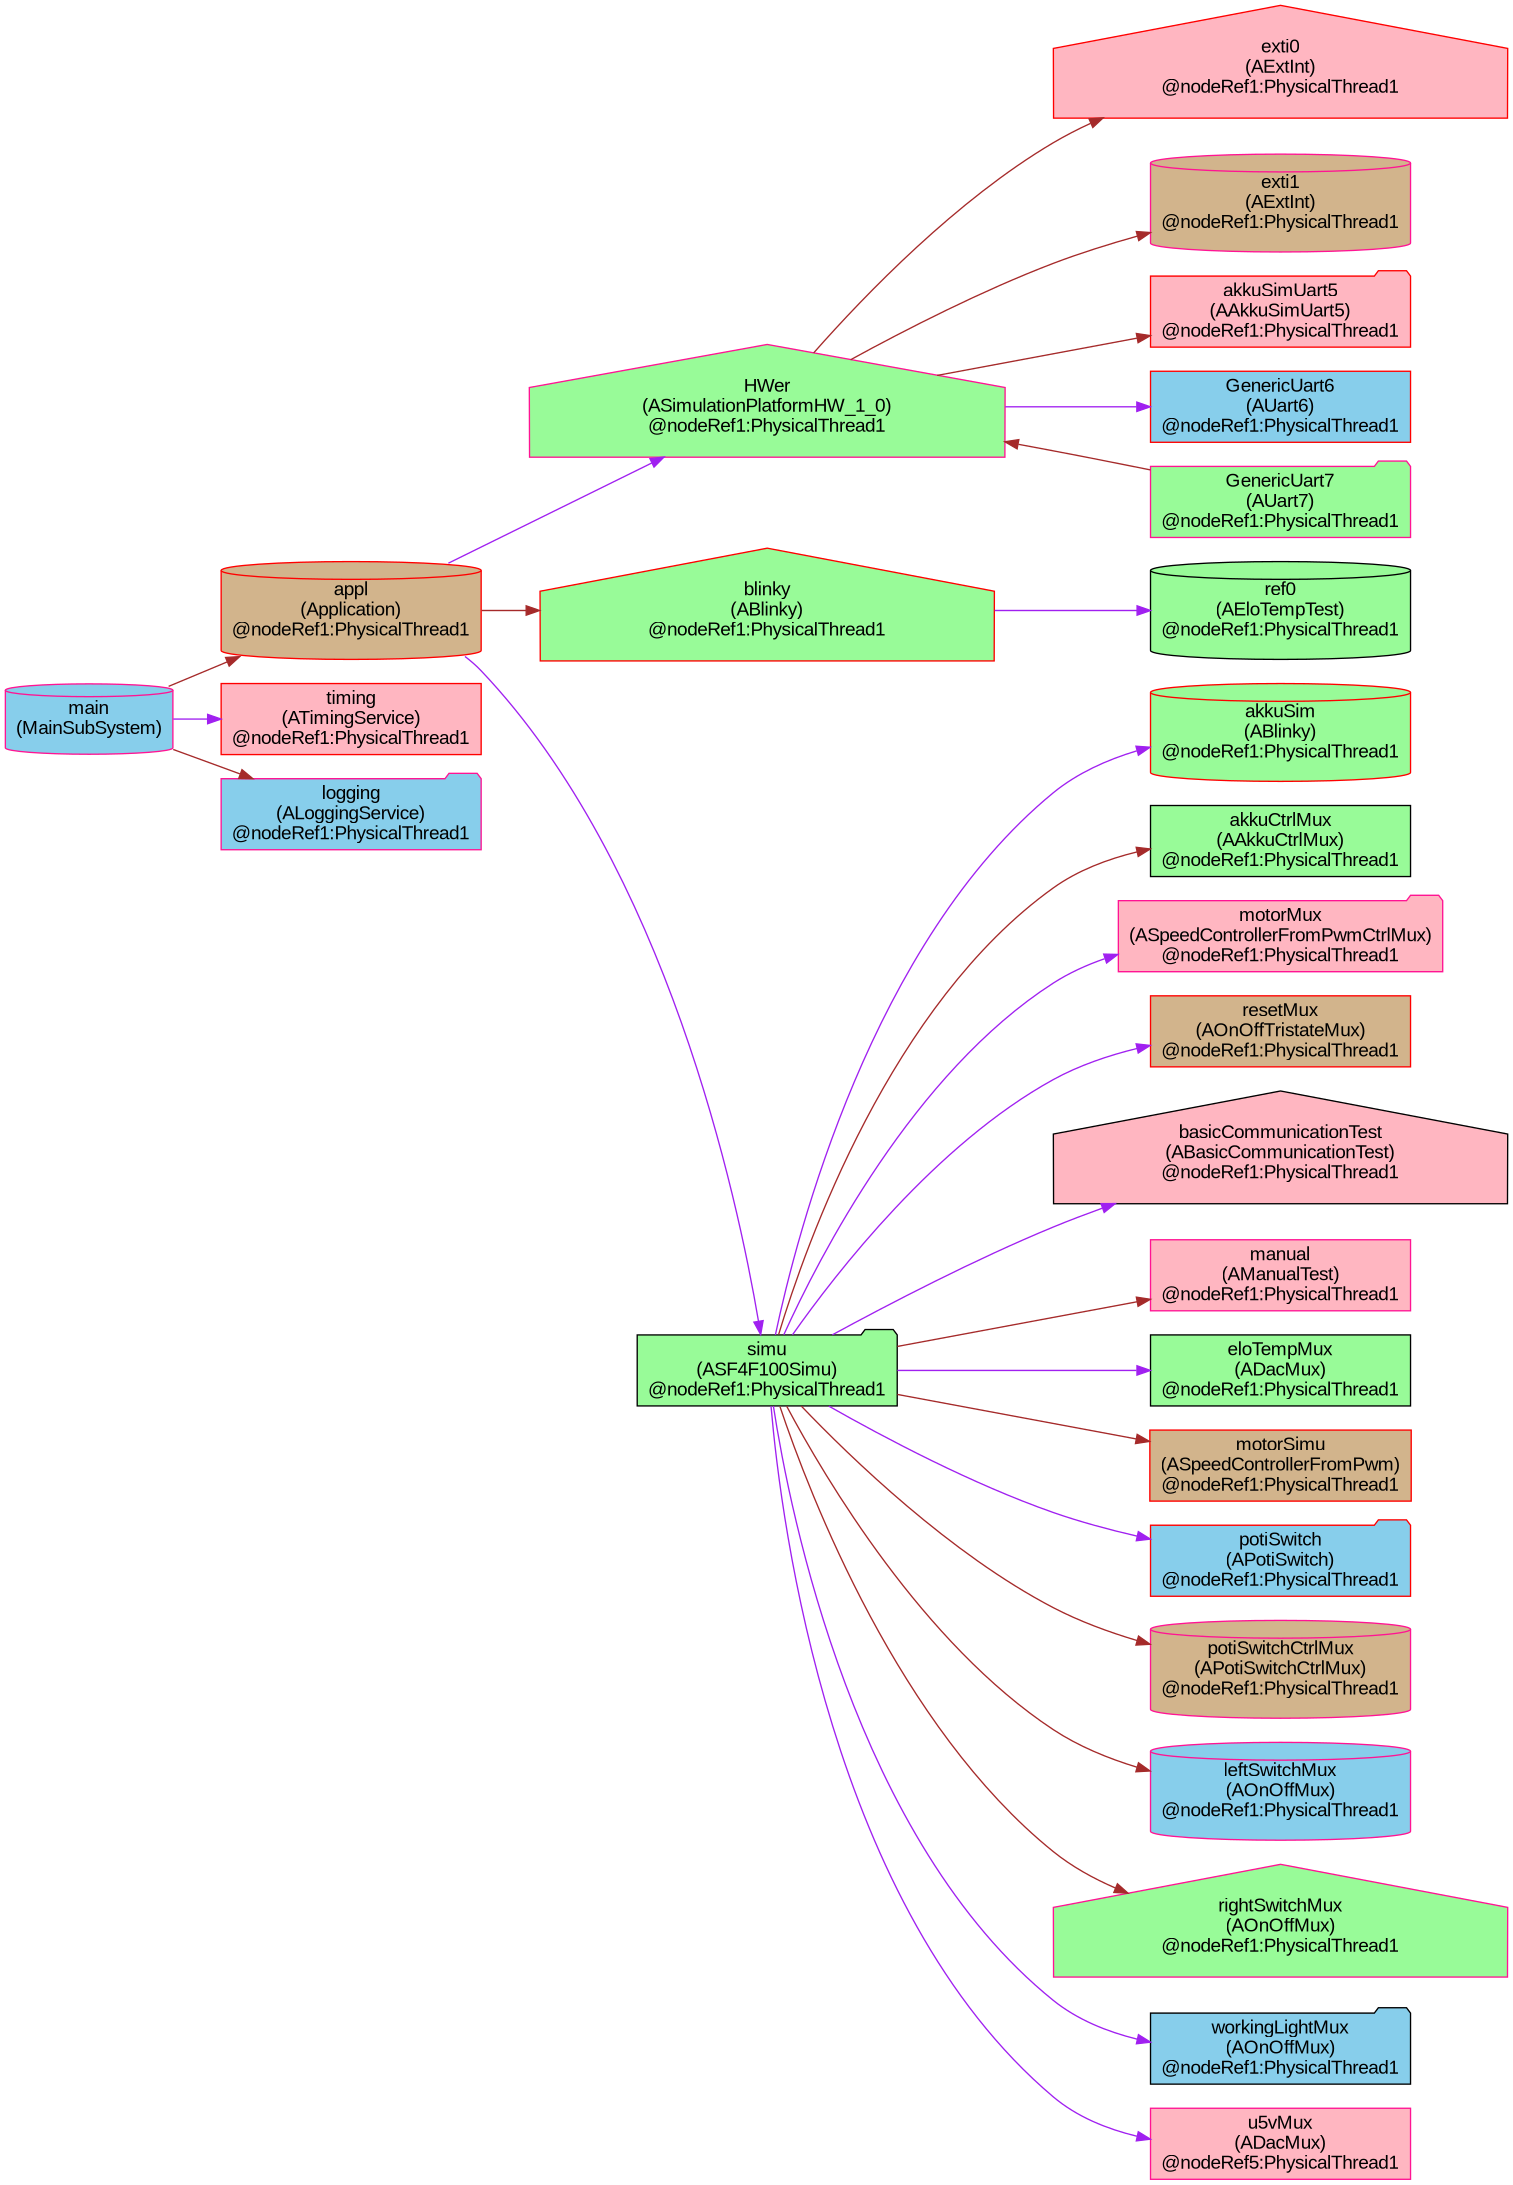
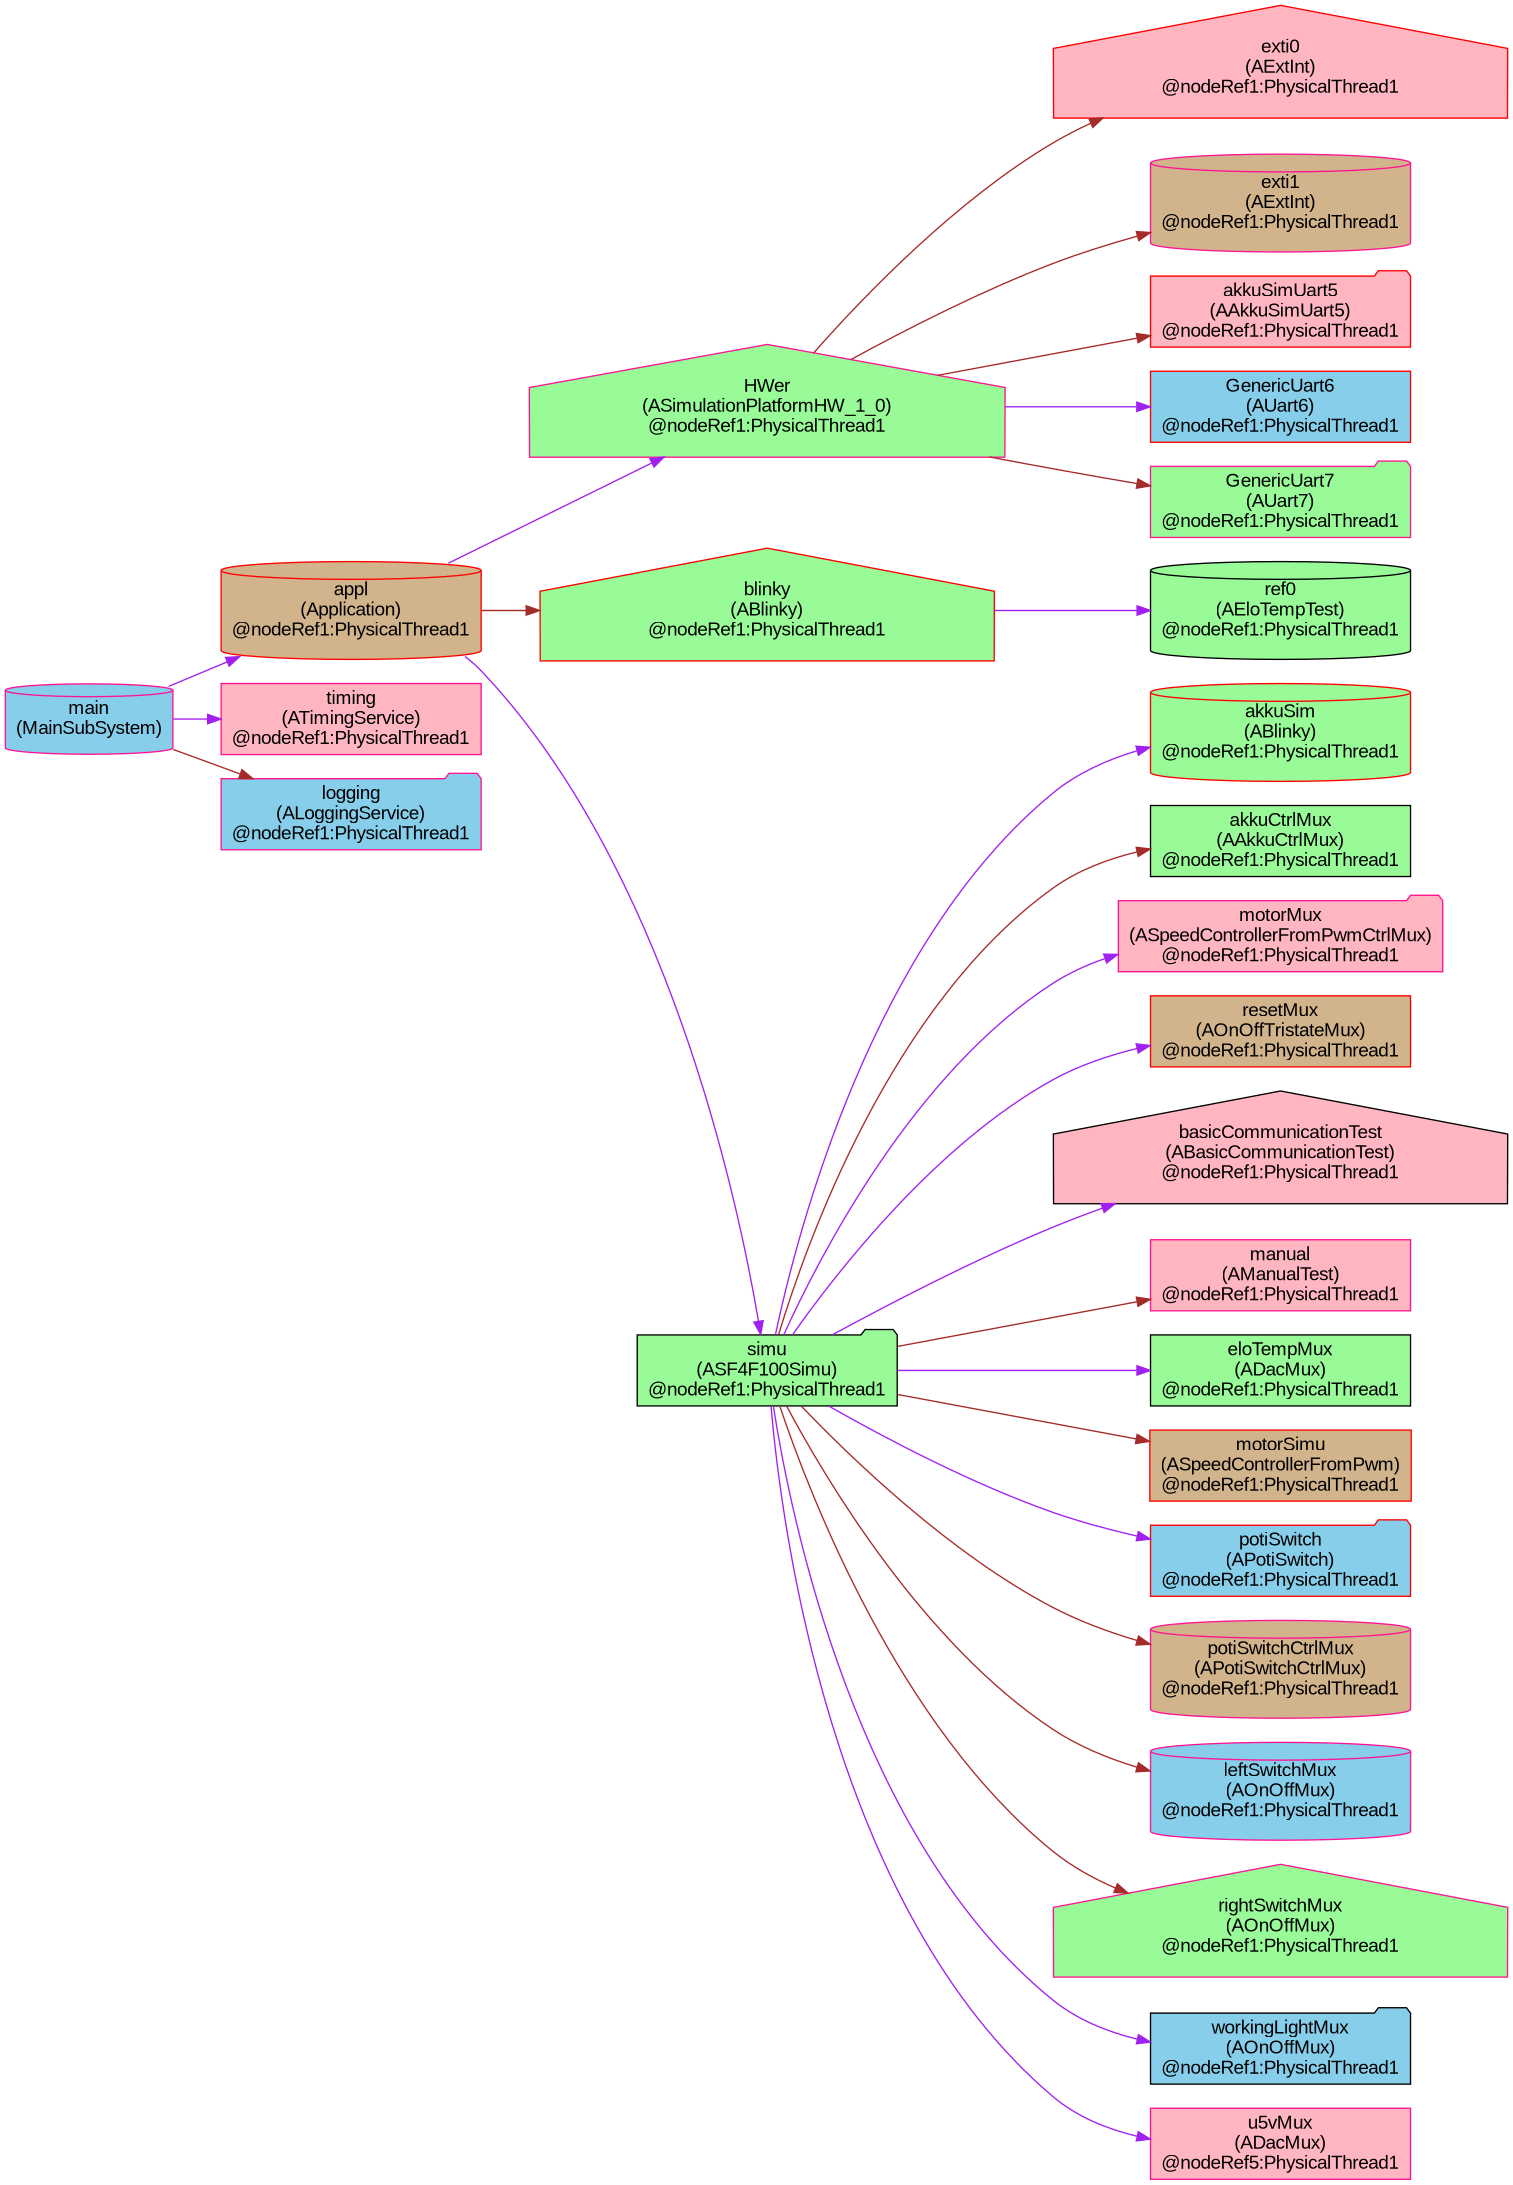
edge "GenericUart7 (AUart7) @nodeRef1:PhysicalThread1" -> "HWer (ASimulationPlatformHW_1_0) @nodeRef1:PhysicalThread1": reversed
edge "main (MainSubSystem)" -> "appl (Application) @nodeRef1:PhysicalThread1": color brown -> purple
node "timing (ATimingService) @nodeRef1:PhysicalThread1": color red -> deeppink
